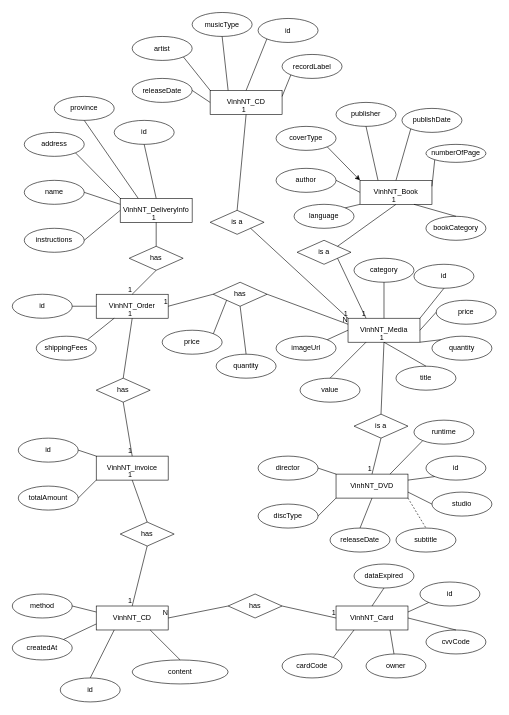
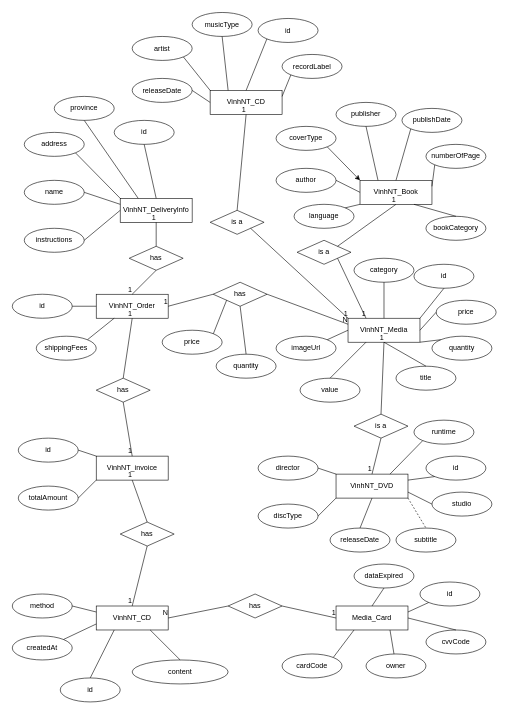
node "numberOfPage": size 60x18 -> 60x24
node "VinhNT_Card": label "VinhNT_Card" -> "Media_Card"
